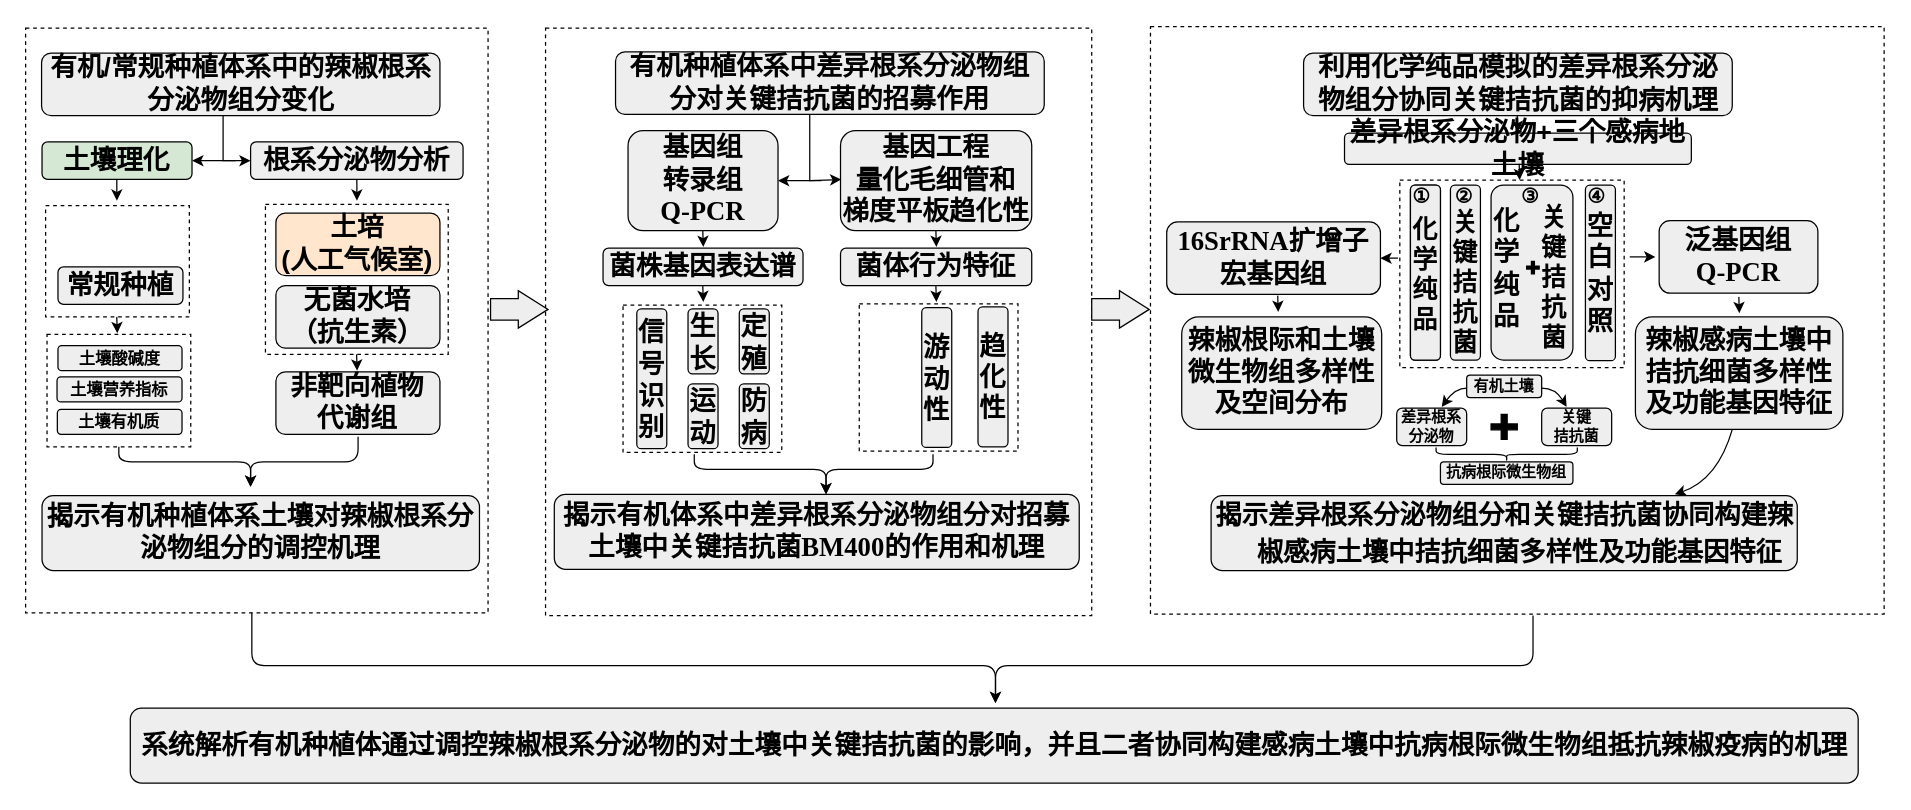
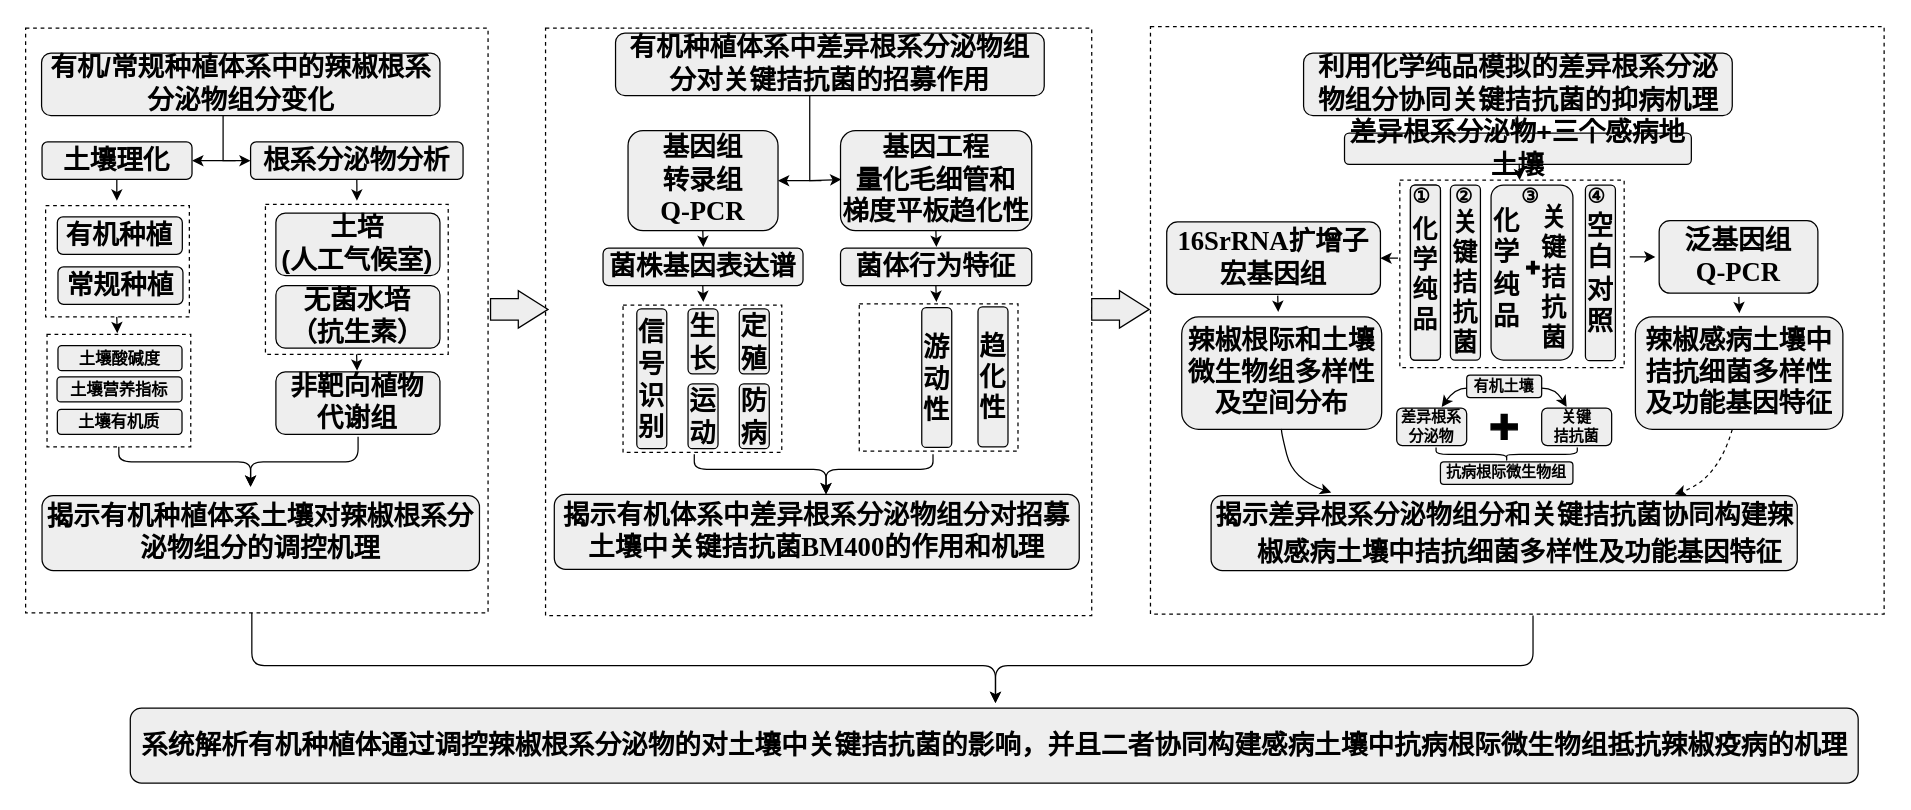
node "有机种植体系中差异根系分泌物组分对关键拮抗菌的招募作用": moved (830, 83) -> (830, 64)
node "土壤理化": fillcolor #d5e8d4 -> #eeeeee
node "有机种植": added
node "土培 (人工气候室)": fillcolor #ffe6cc -> #eeeeee
edge "辣椒感病土壤中拮抗细菌多样性及功能基因特征" -> "揭示差异根系分泌物组分和关键拮抗菌协同构建辣椒感病土壤中拮抗细菌多样性及功能基因特征": style solid -> dashed
edge "辣椒根际和土壤微生物组多样性及空间分布" -> "揭示差异根系分泌物组分和关键拮抗菌协同构建辣椒感病土壤中拮抗细菌多样性及功能基因特征": added
